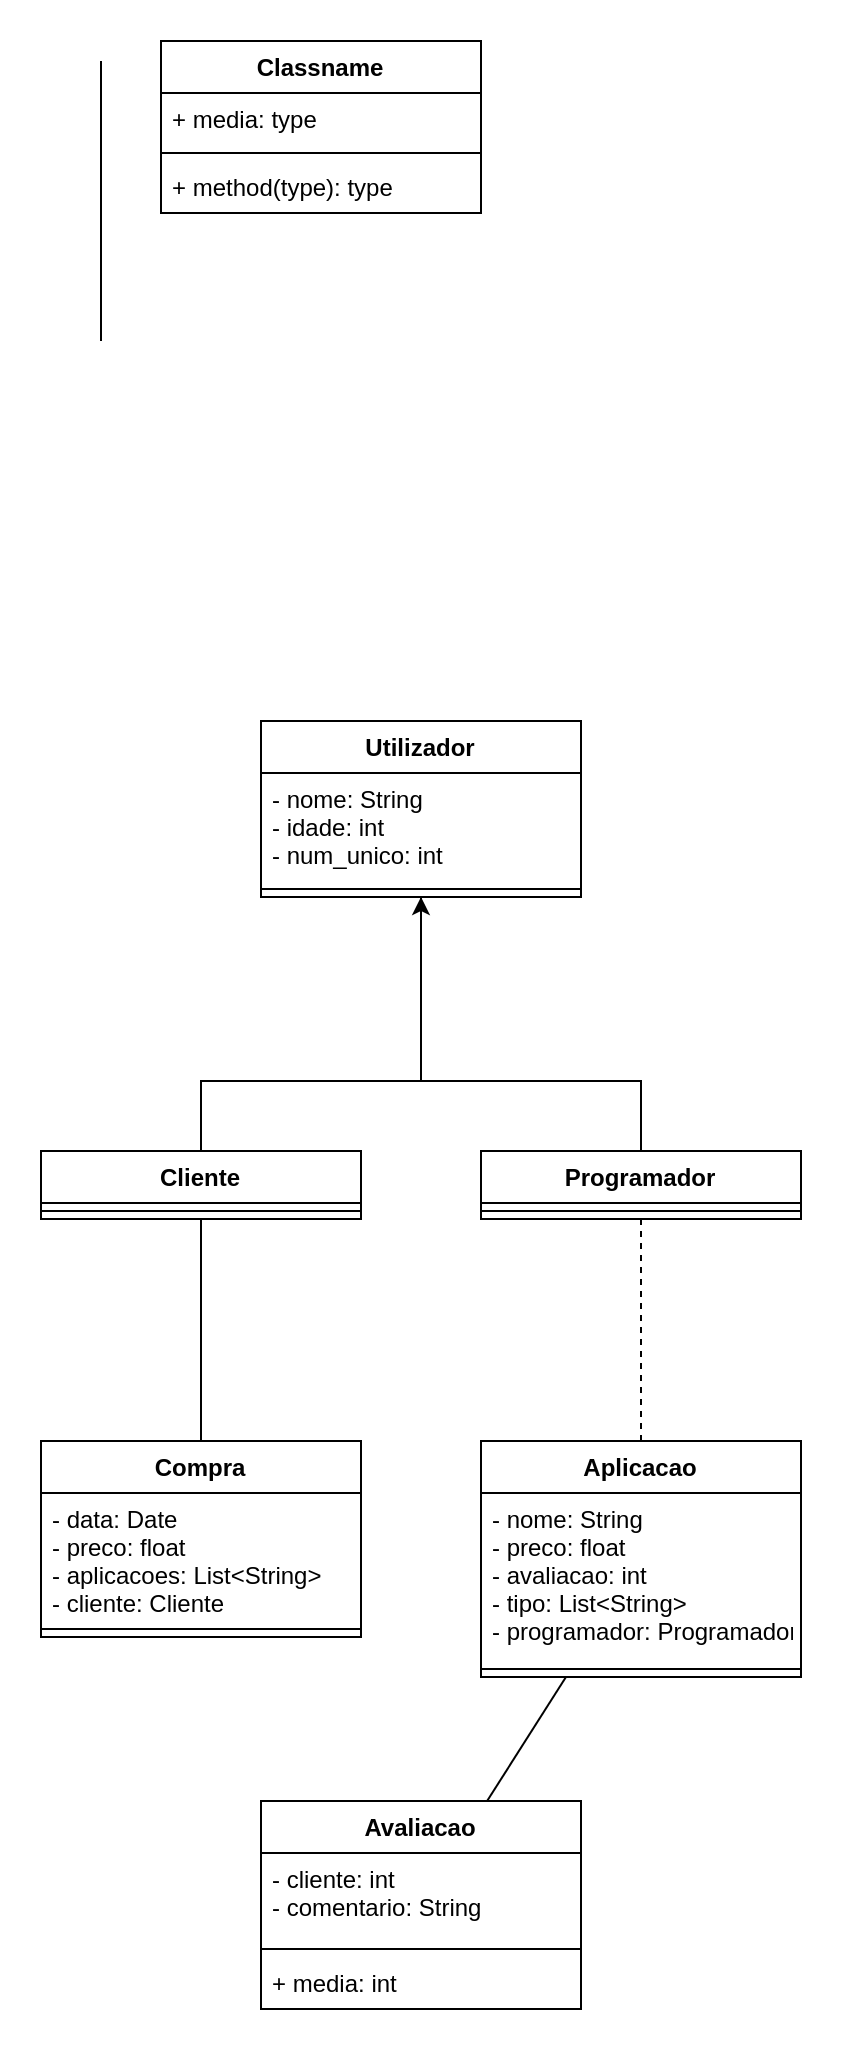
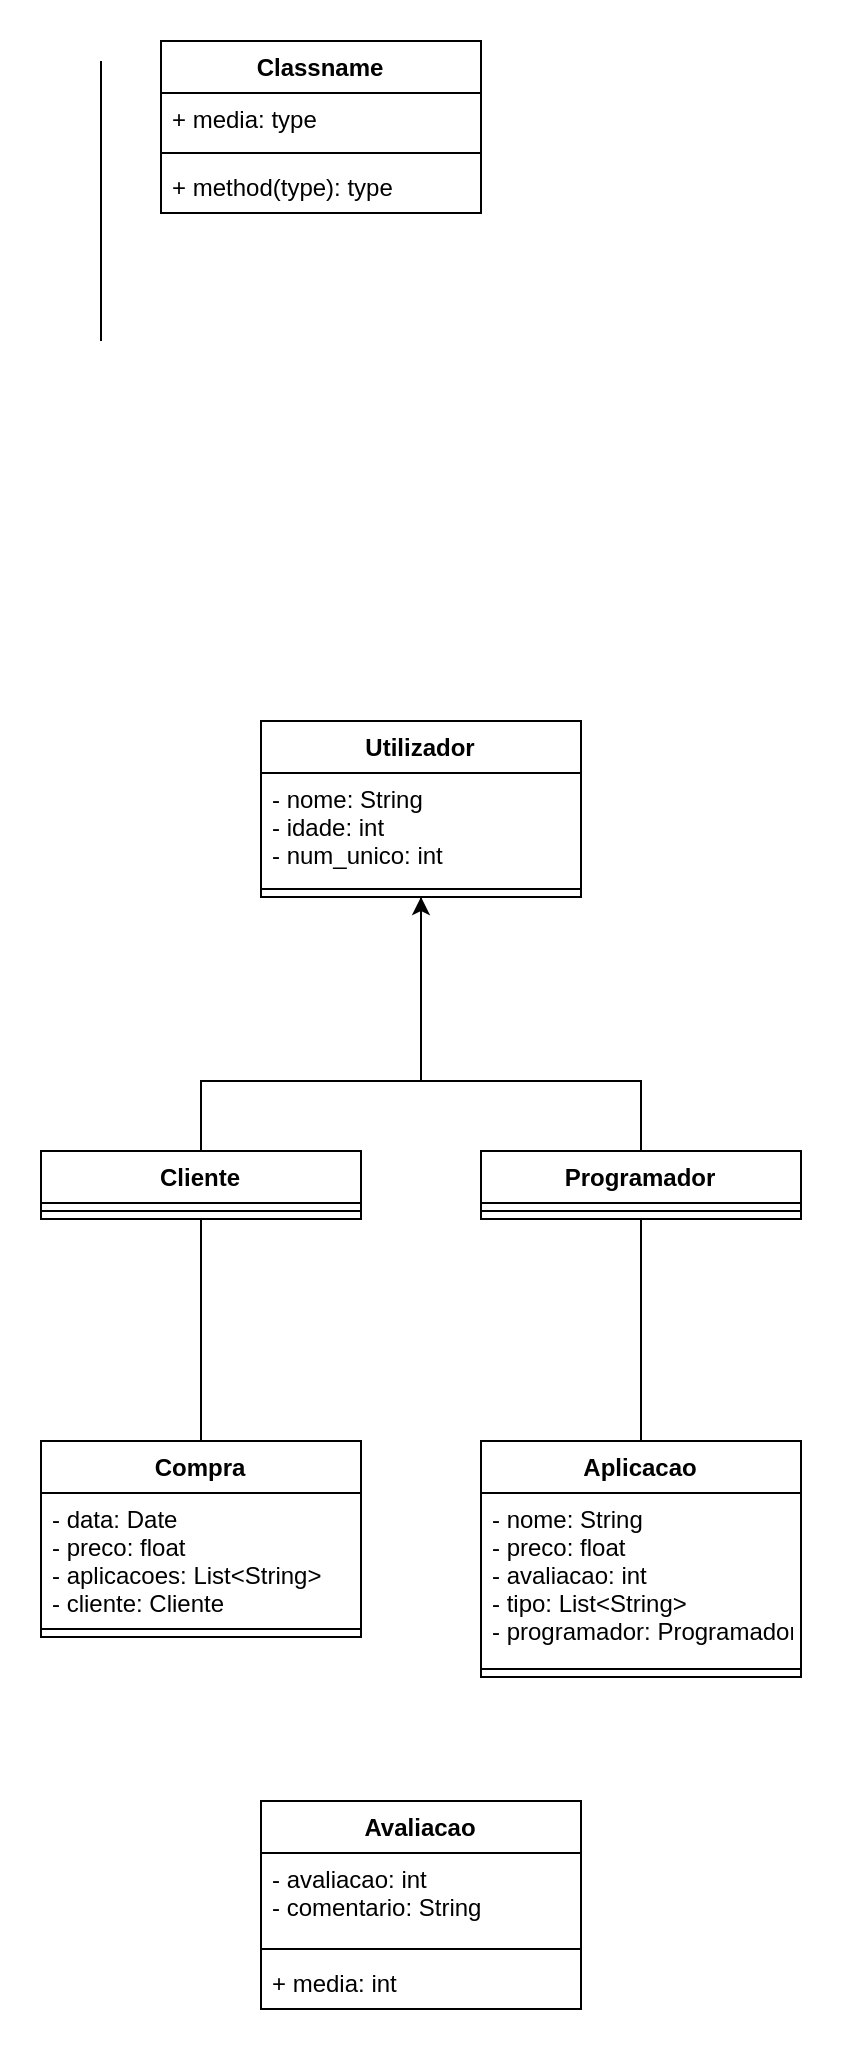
edge "Programador" -- "Aplicacao": style dashed -> solid
edge "Aplicacao" -- "Avaliacao": removed
node "- cliente: int - comentario: String": label "- cliente: int - comentario: String" -> "- avaliacao: int - comentario: String"
